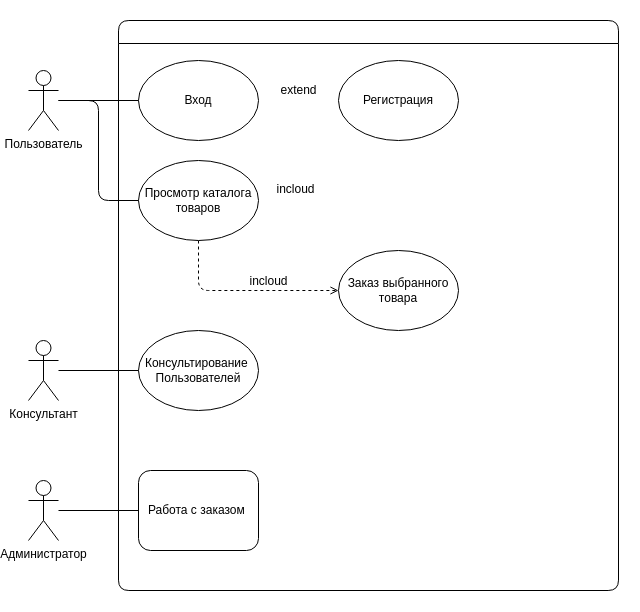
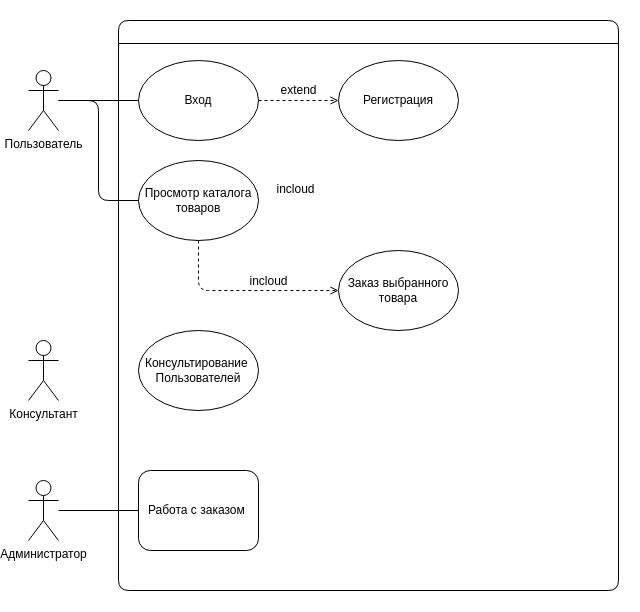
edge "Вход" -> "Регистрация": added
edge "Консультант" -- "Консультирование Пользователей": removed
